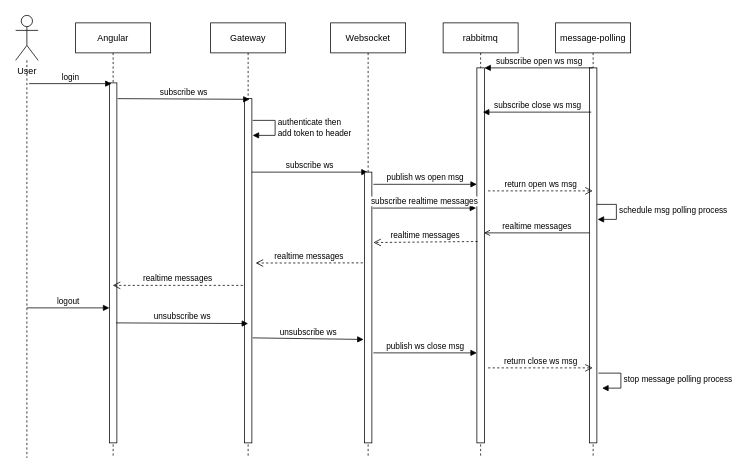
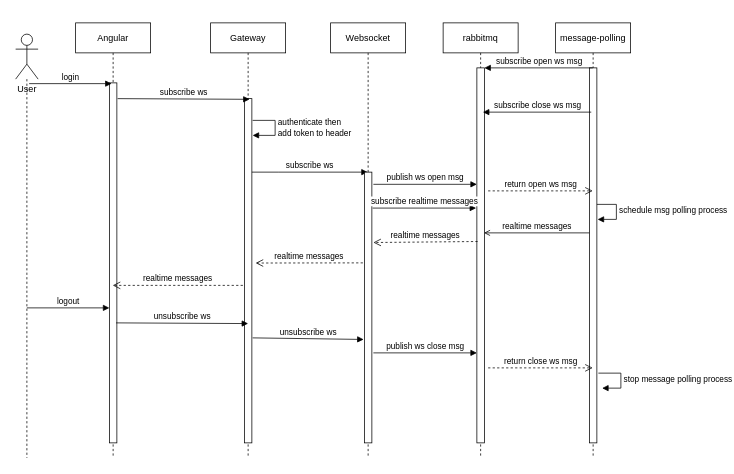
node "User": moved (27, 38) -> (27, 57)
